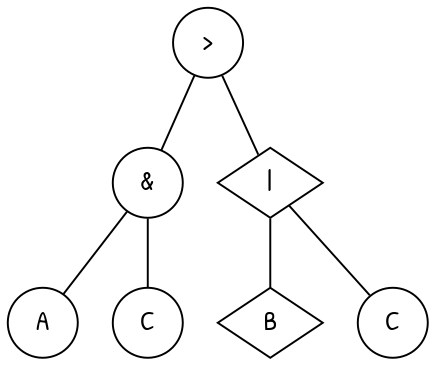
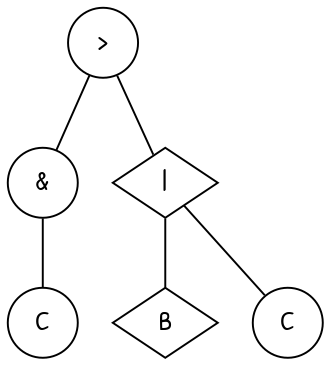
node "A": removed
